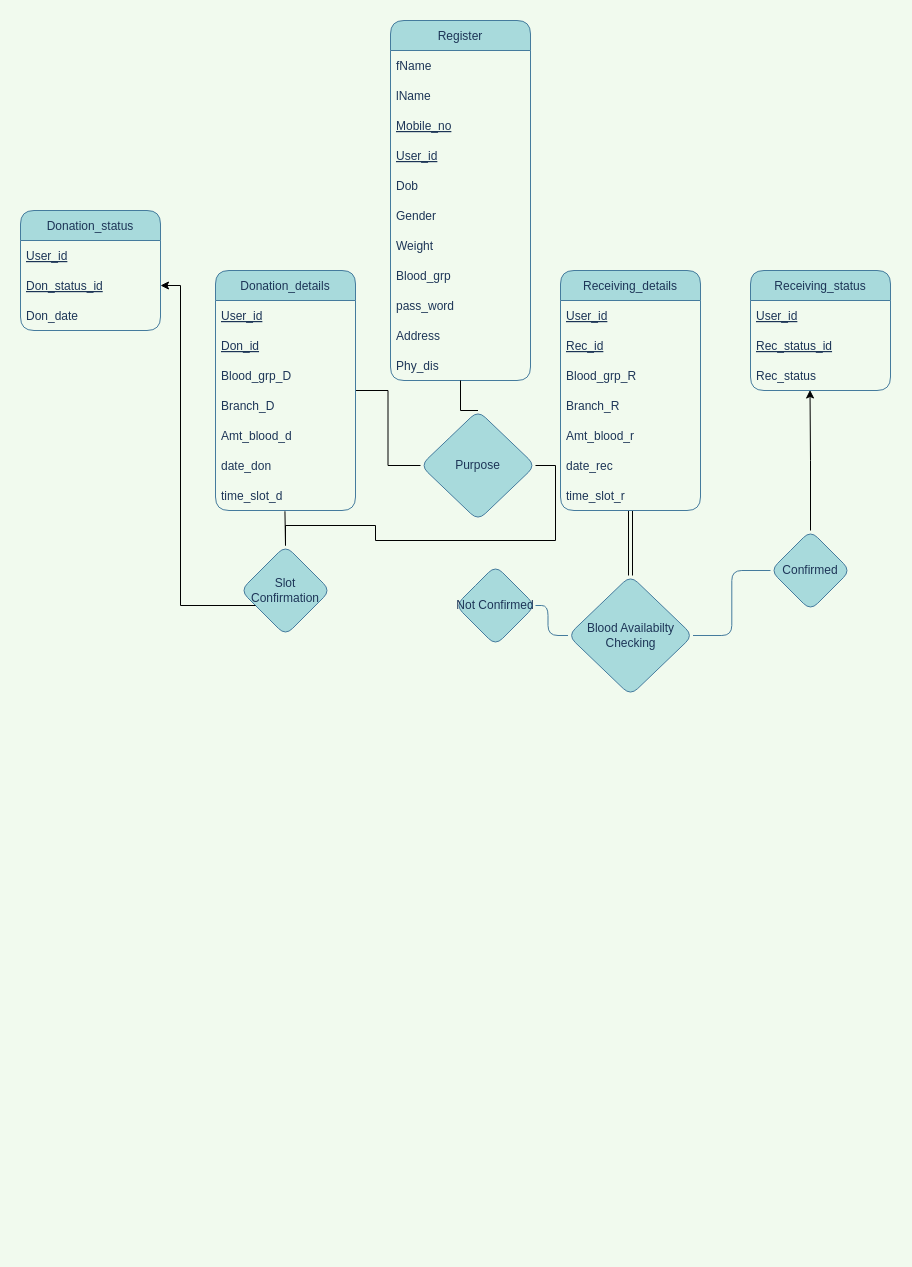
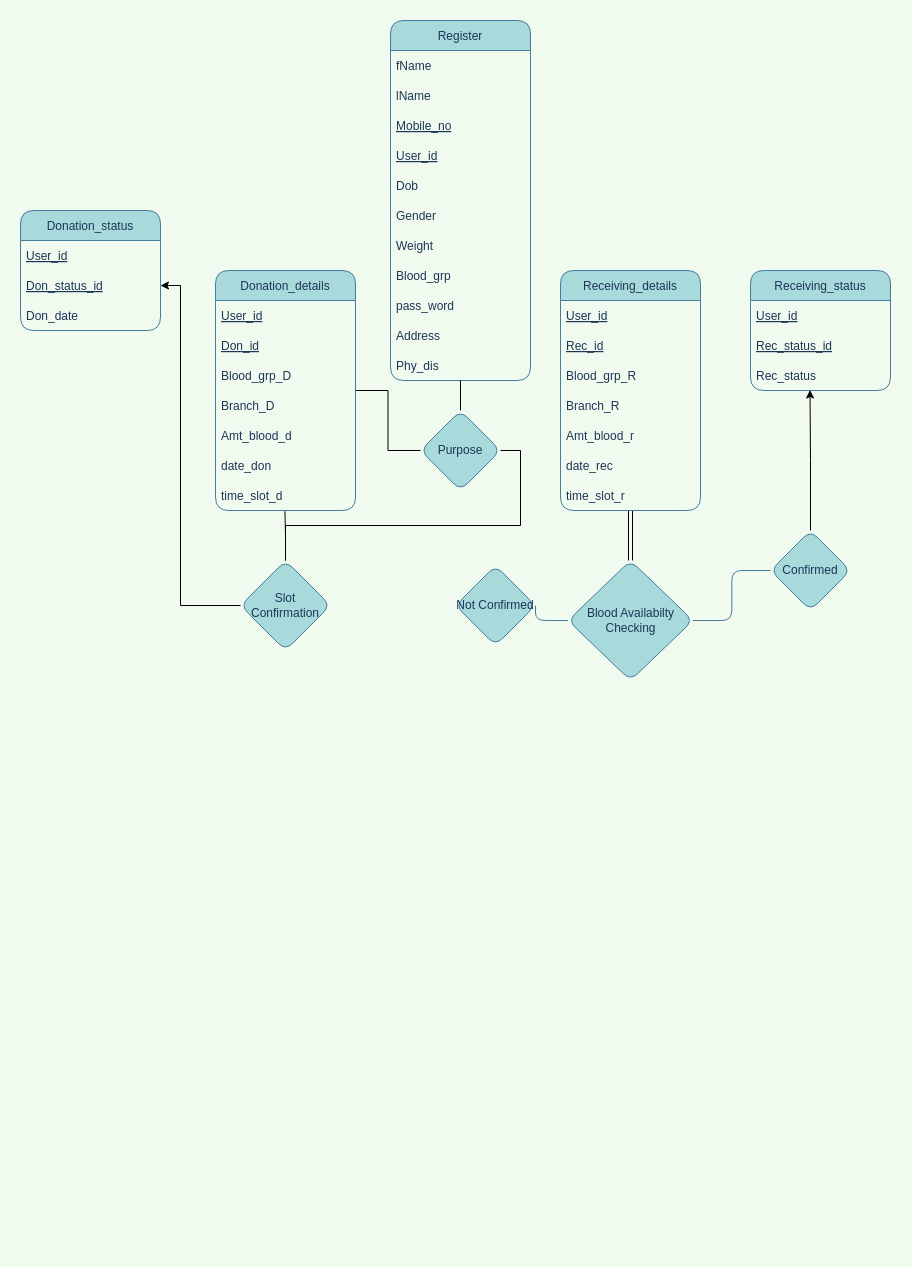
node "Purpose": size 115x110 -> 80x80
node "Slot Confirmation": moved (286, 591) -> (286, 606)
node "Blood Availabilty Checking": moved (631, 636) -> (631, 621)
